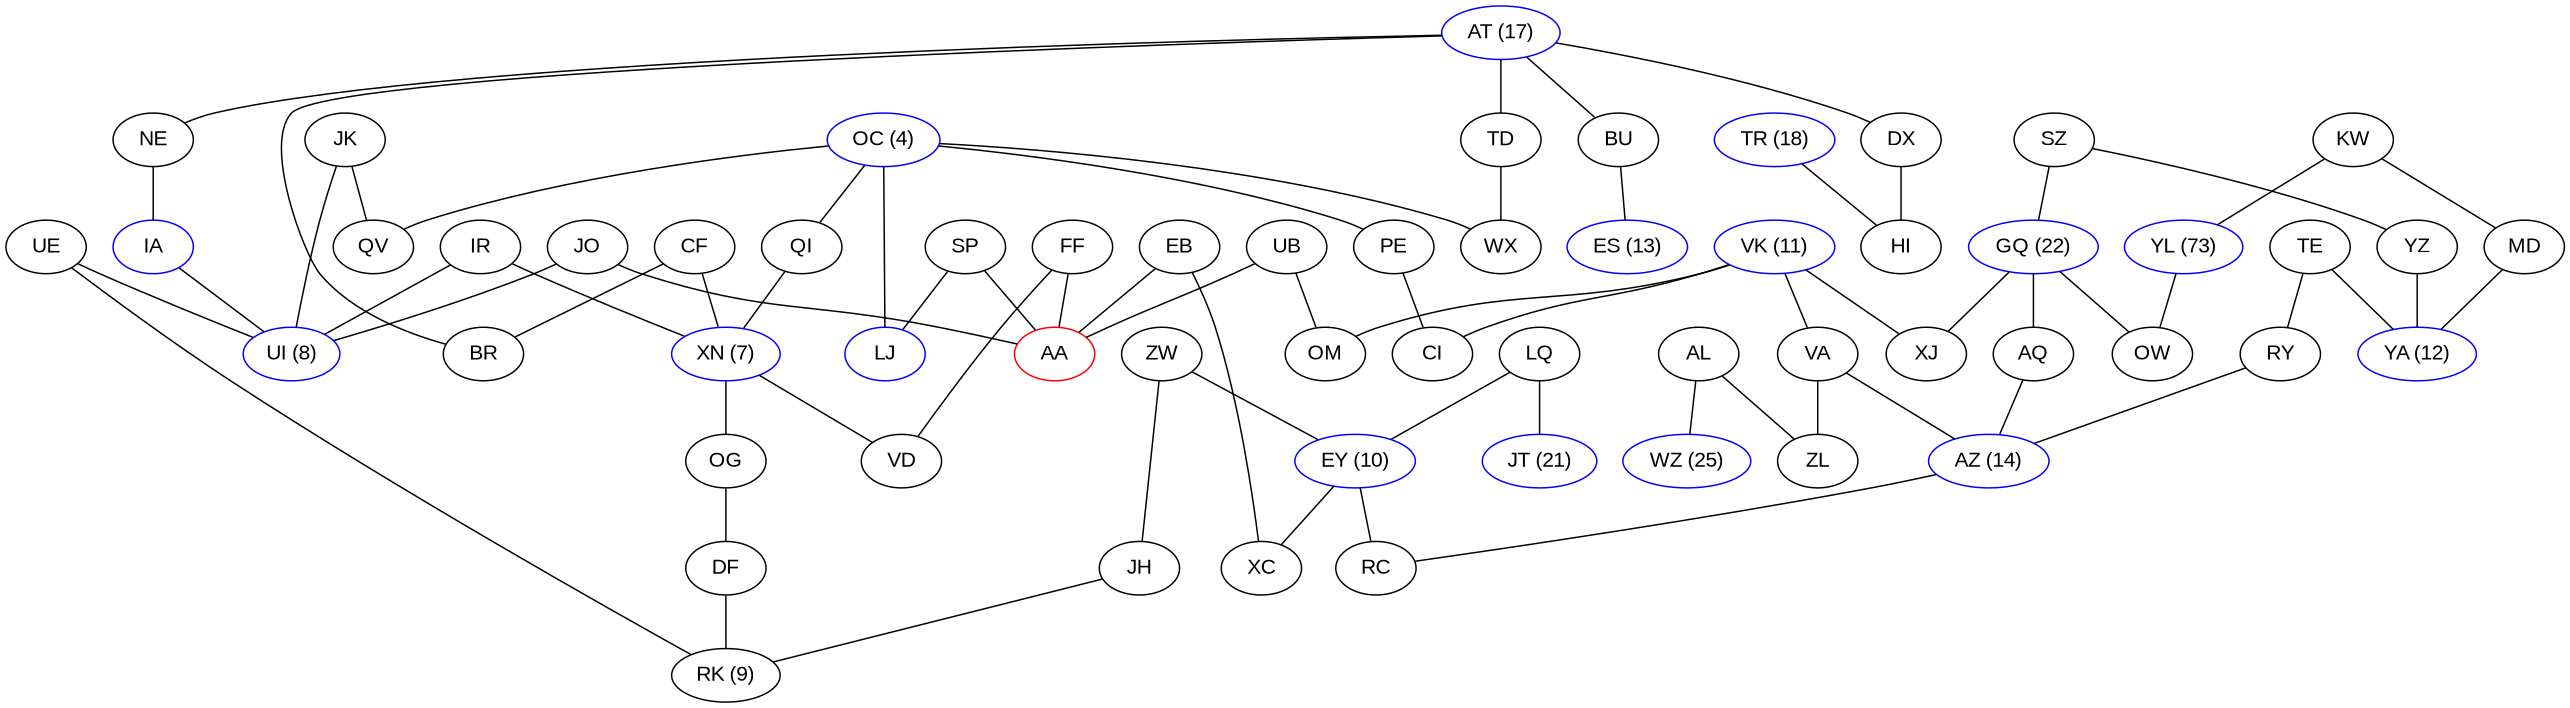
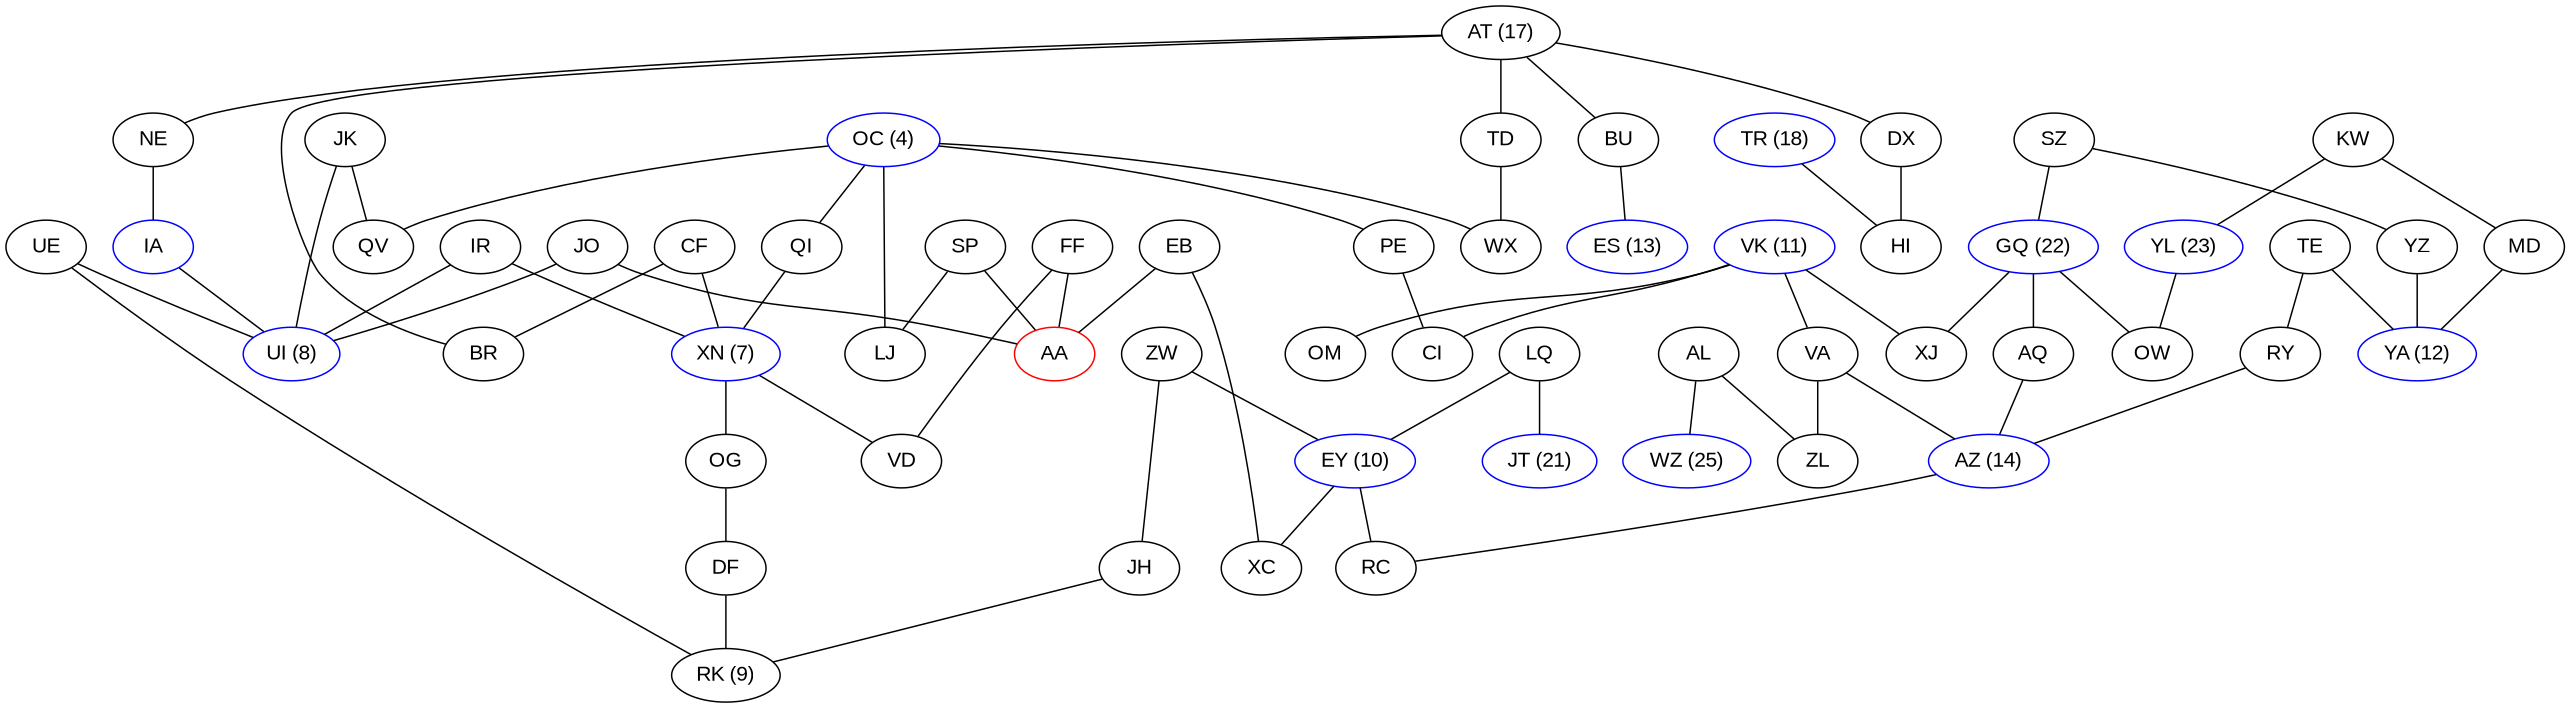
node "AT (17)": color blue -> black
node "UB": removed
node "YL (73)": label "YL (73)" -> "YL (23)"
node "LJ": color blue -> black
